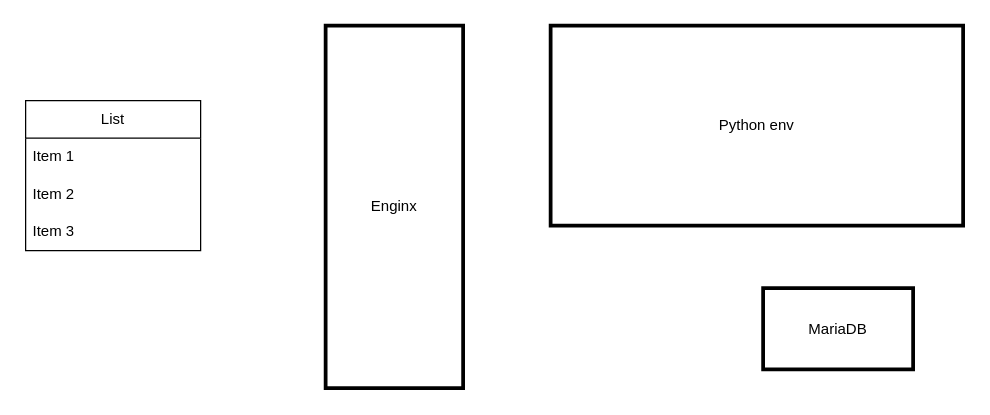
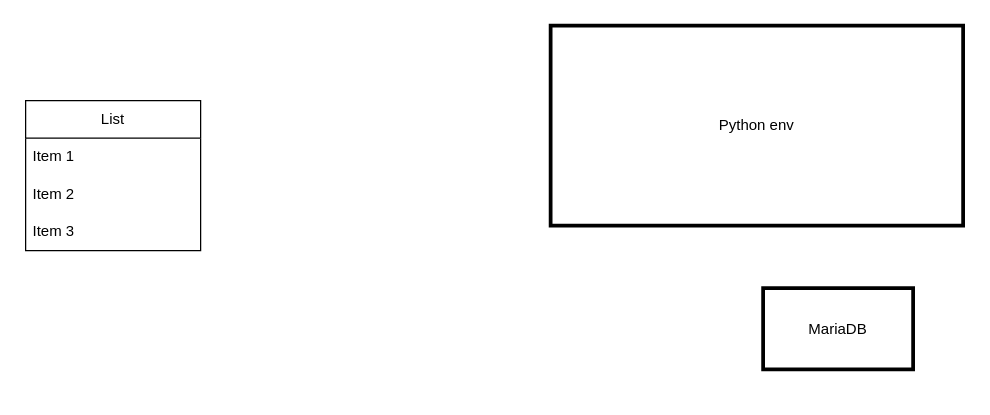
node "Enginx": removed
